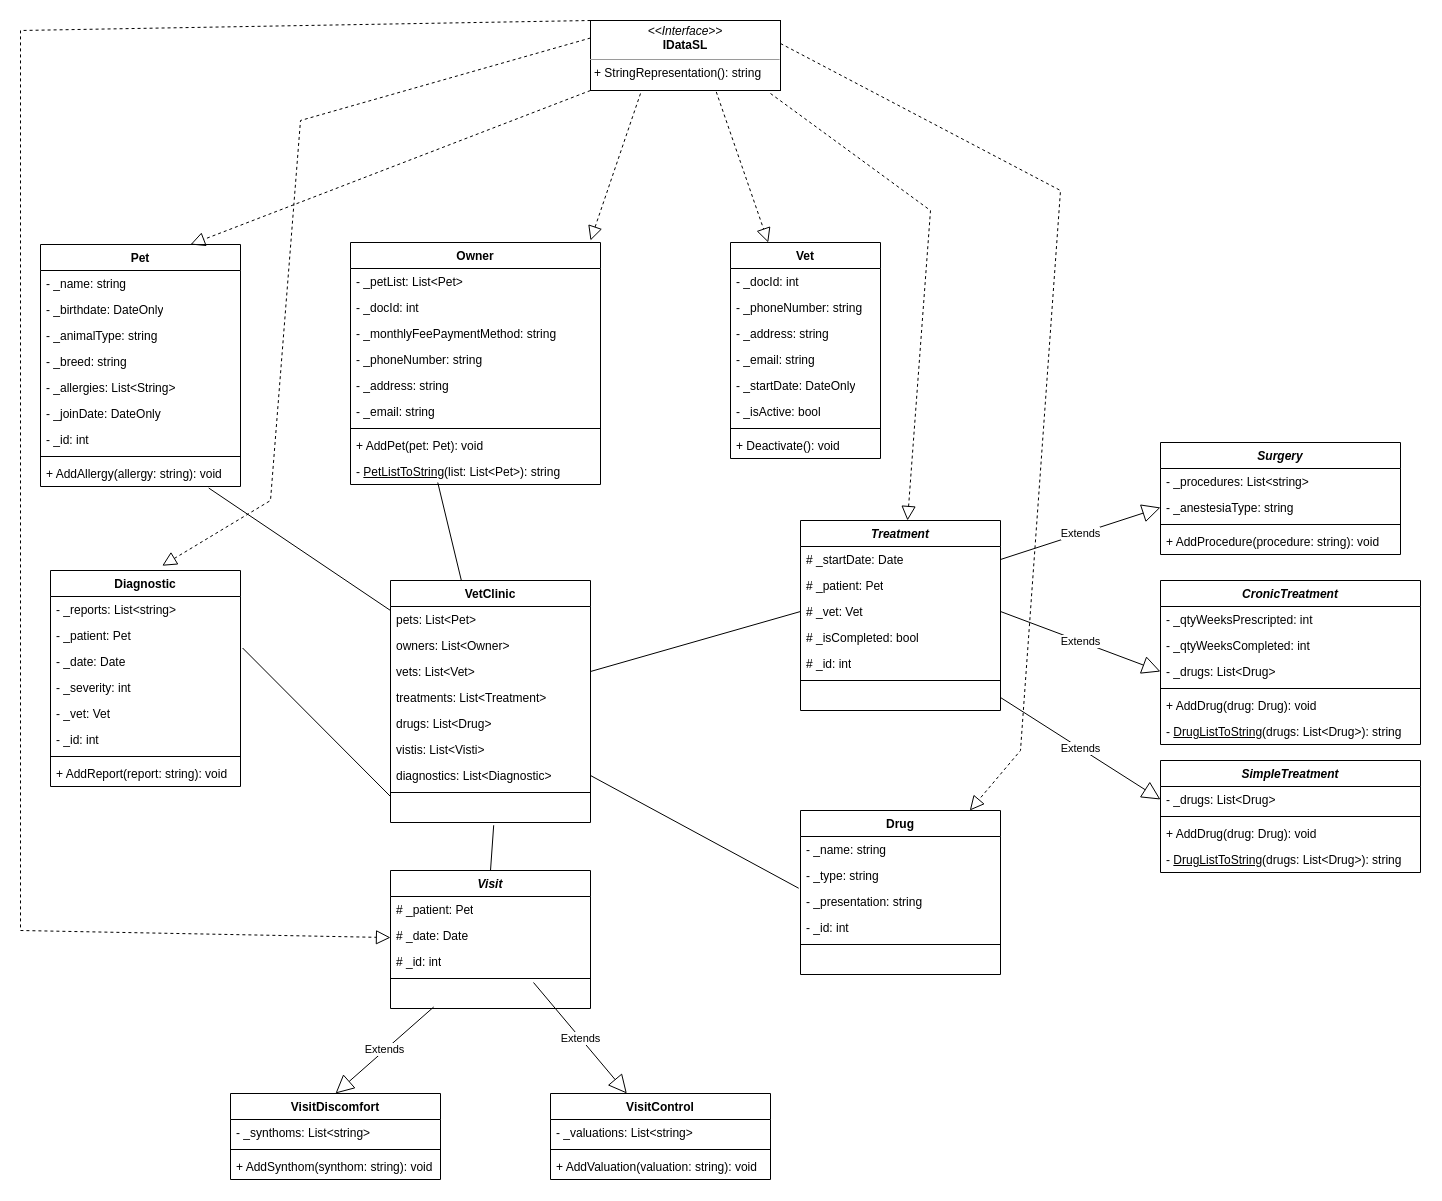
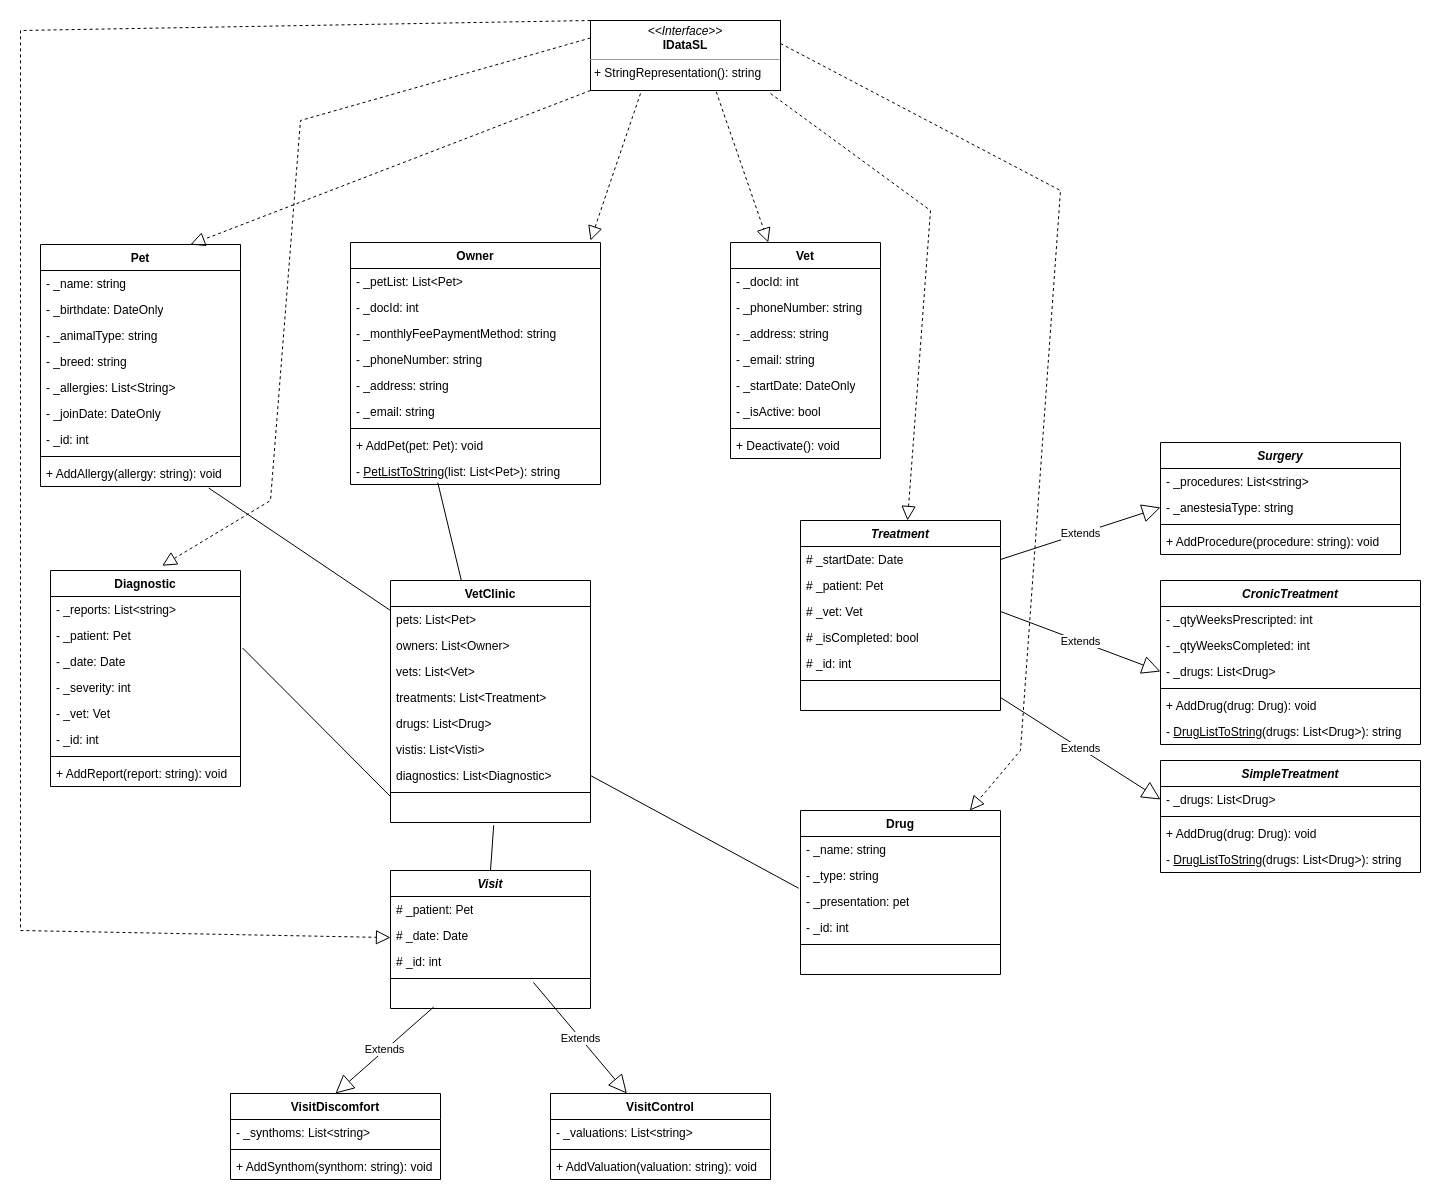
edge "# _vet: Vet" -- "vets: List<Vet>": removed
node "- _presentation: string": label "- _presentation: string" -> "- _presentation: pet"
